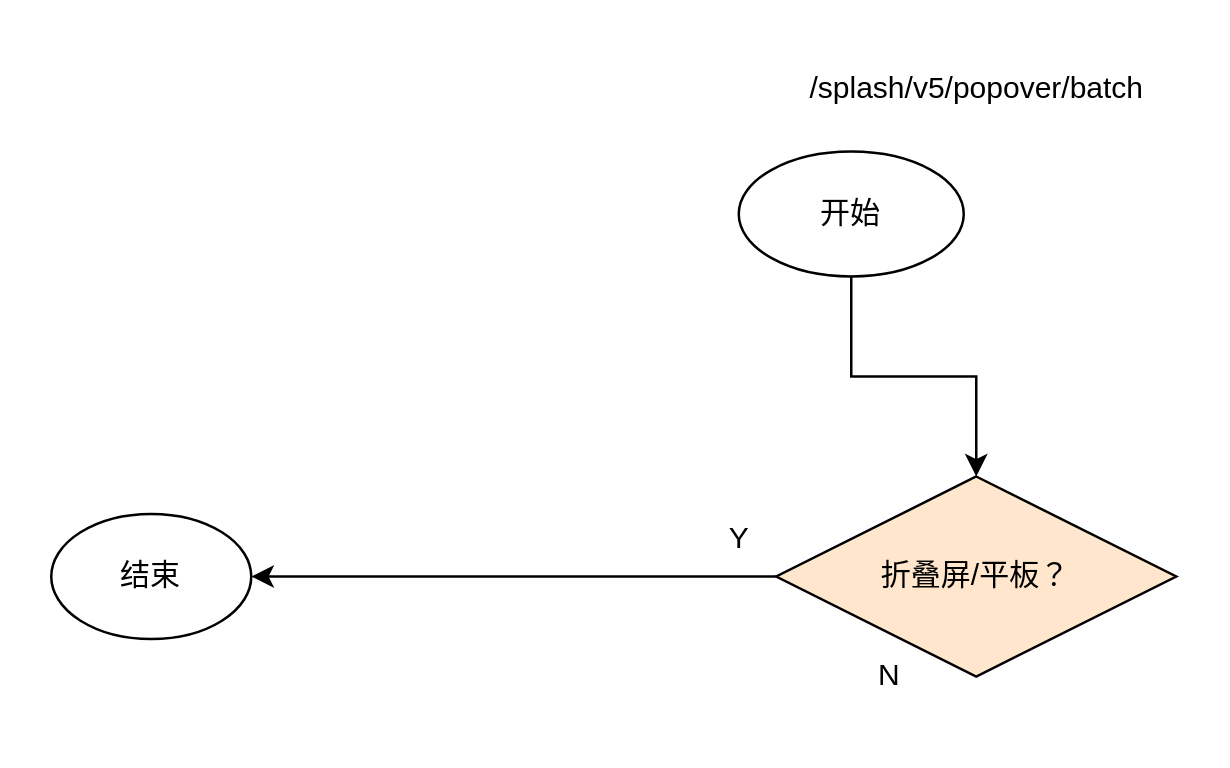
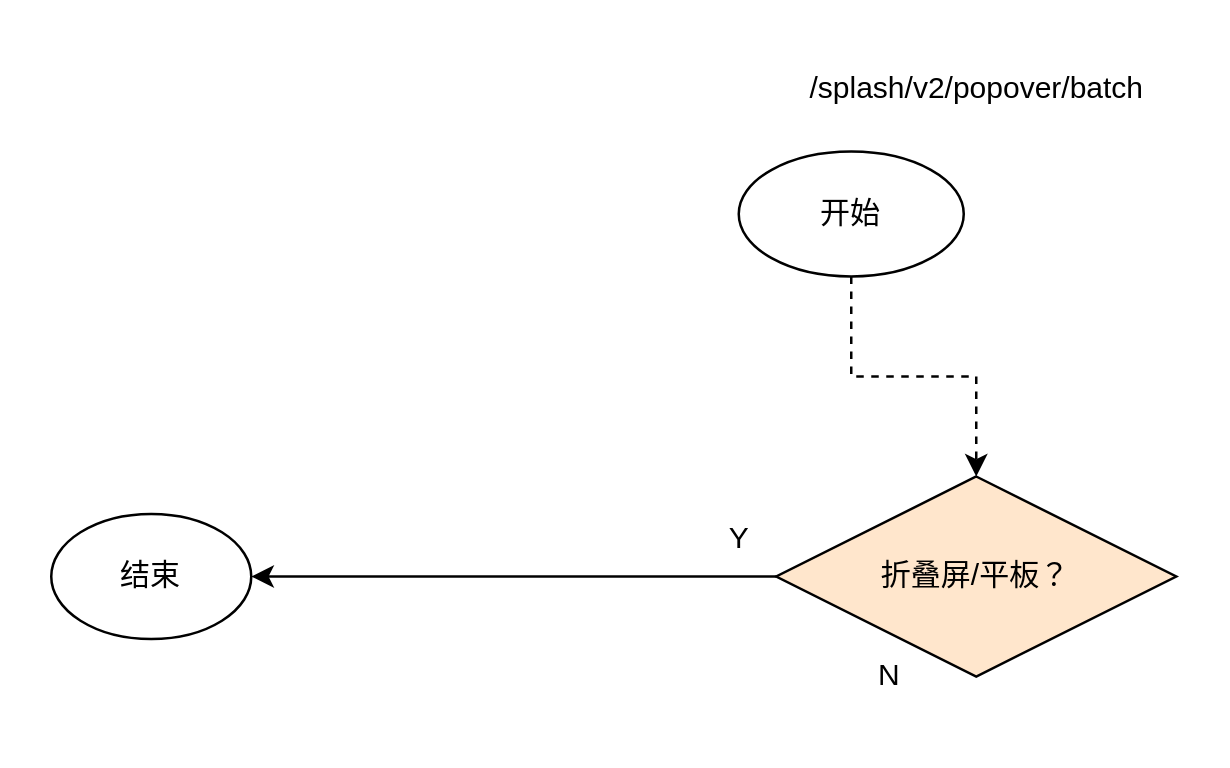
node "/splash/v5/popover/batch": label "/splash/v5/popover/batch" -> "/splash/v2/popover/batch"
edge "开始" -> "折叠屏/平板？": style solid -> dashed
